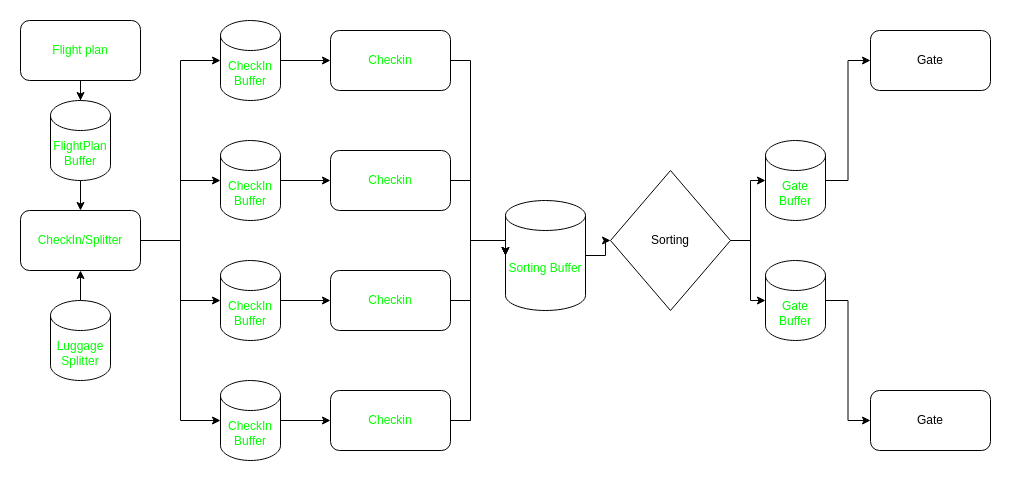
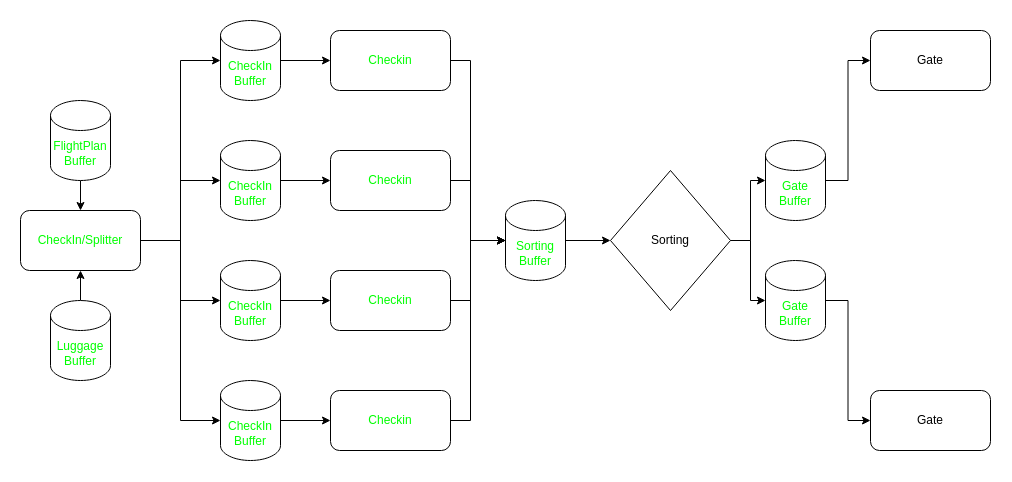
node "Flight plan": removed
edge "Flight plan" -> "FlightPlan Buffer": removed
node "Sorting Buffer": size 80x110 -> 60x80
node "Luggage Splitter": label "Luggage Splitter" -> "Luggage Buffer"
